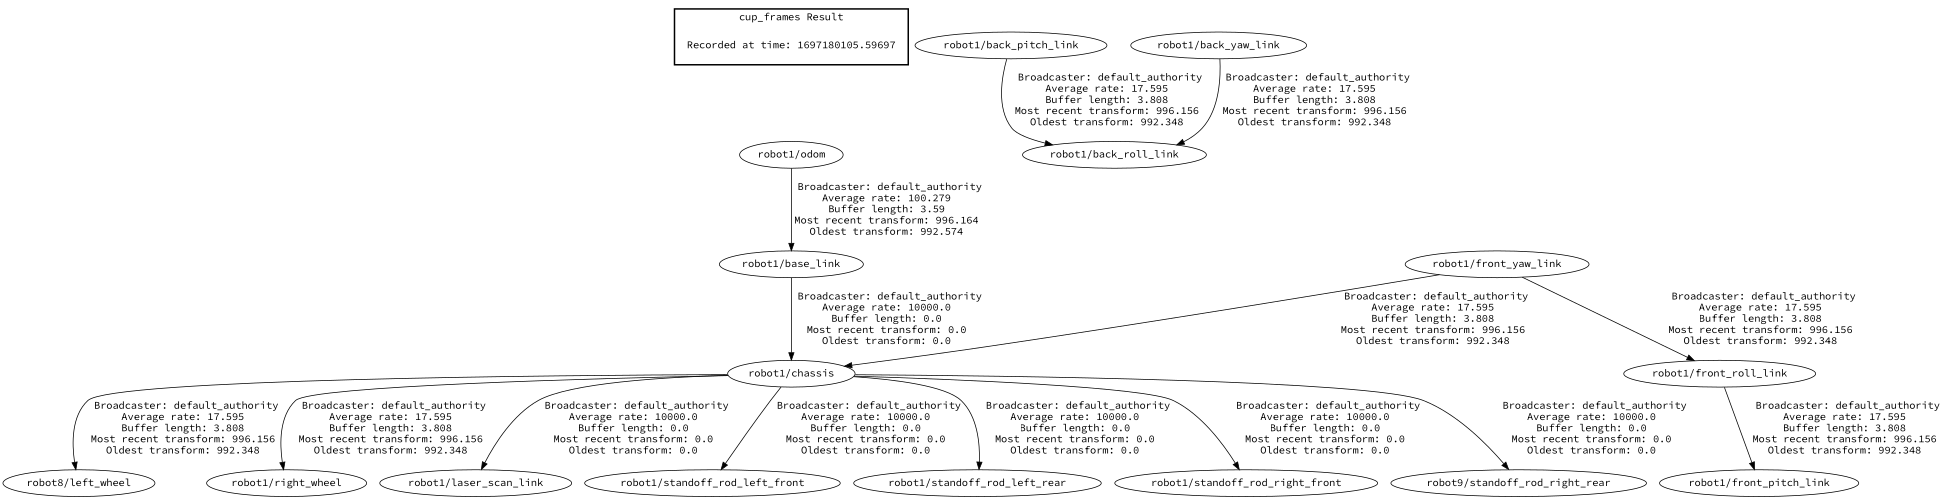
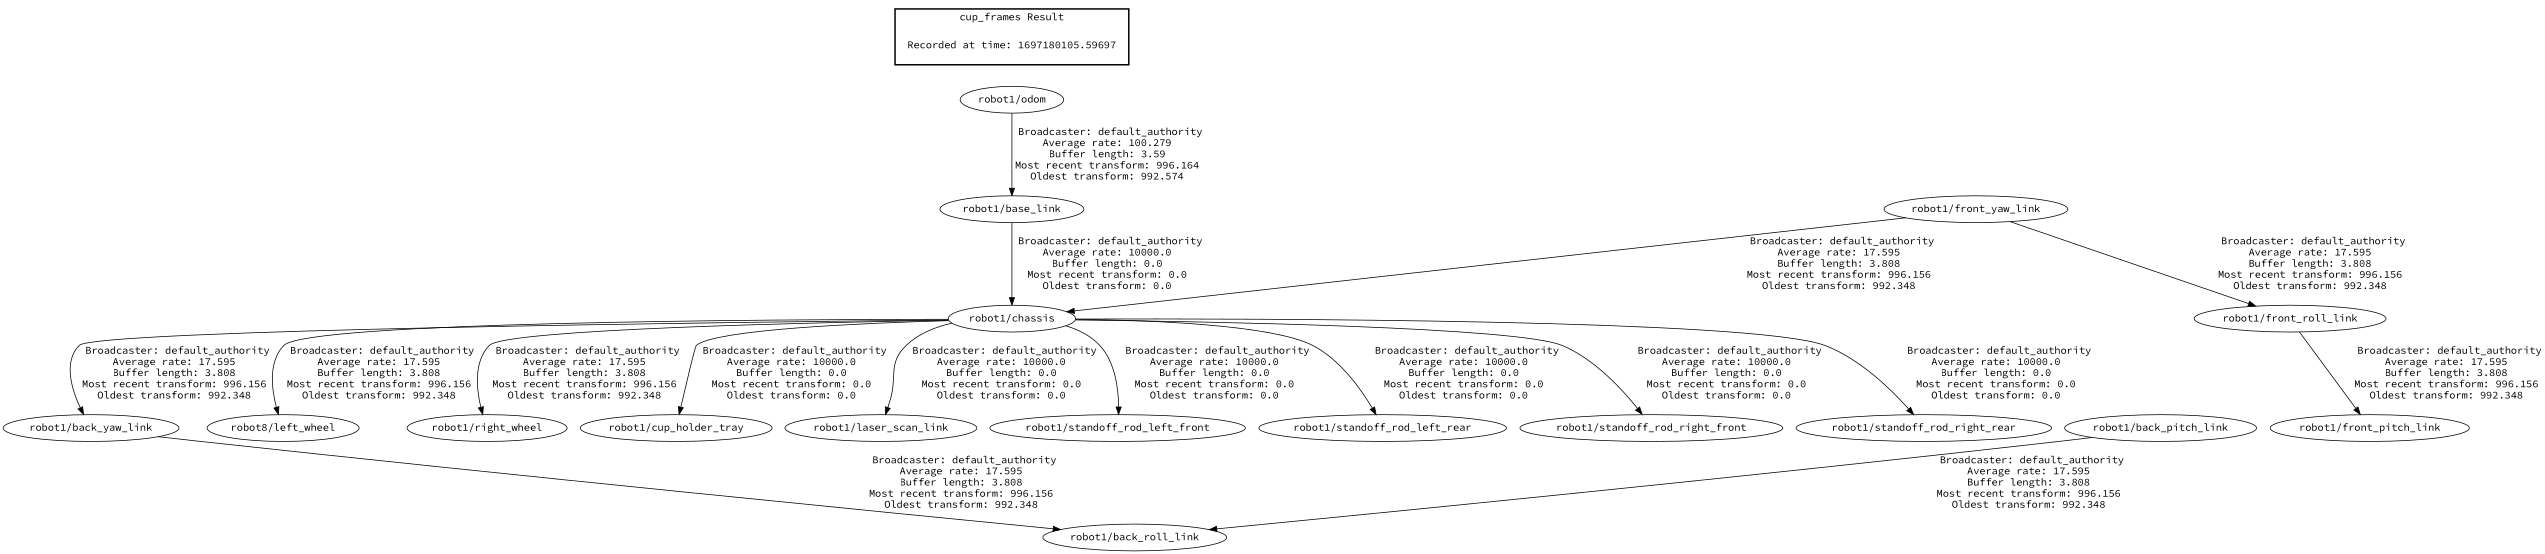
edge "robot1/chassis" -> "robot1/back_yaw_link": added, label "Broadcaster: default_authority Average rate: 17.595 Buffer length: 3.808 Most recent transform: 996.156 Oldest transform: 992.348"
node "robot1/cup_holder_tray": added
node "robot9/standoff_rod_right_rear": label "robot9/standoff_rod_right_rear" -> "robot1/standoff_rod_right_rear"
